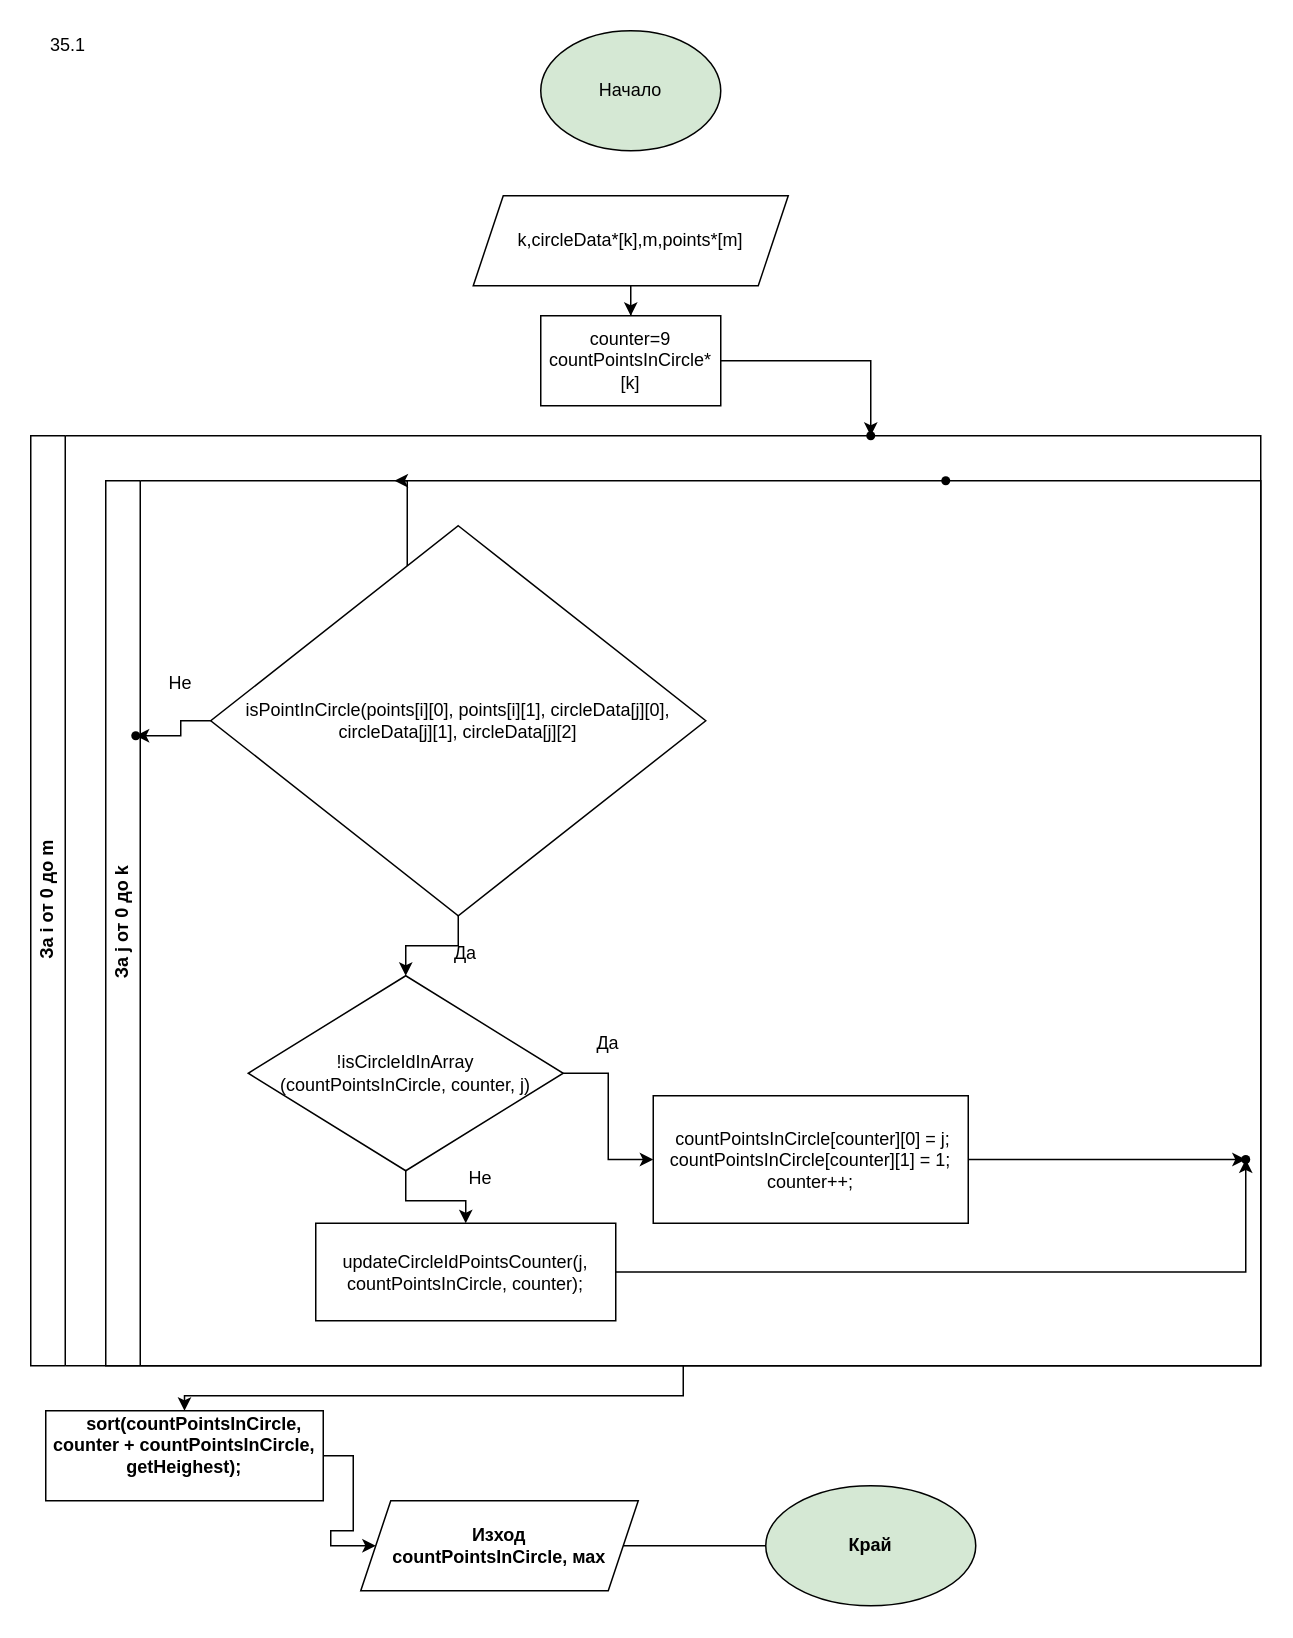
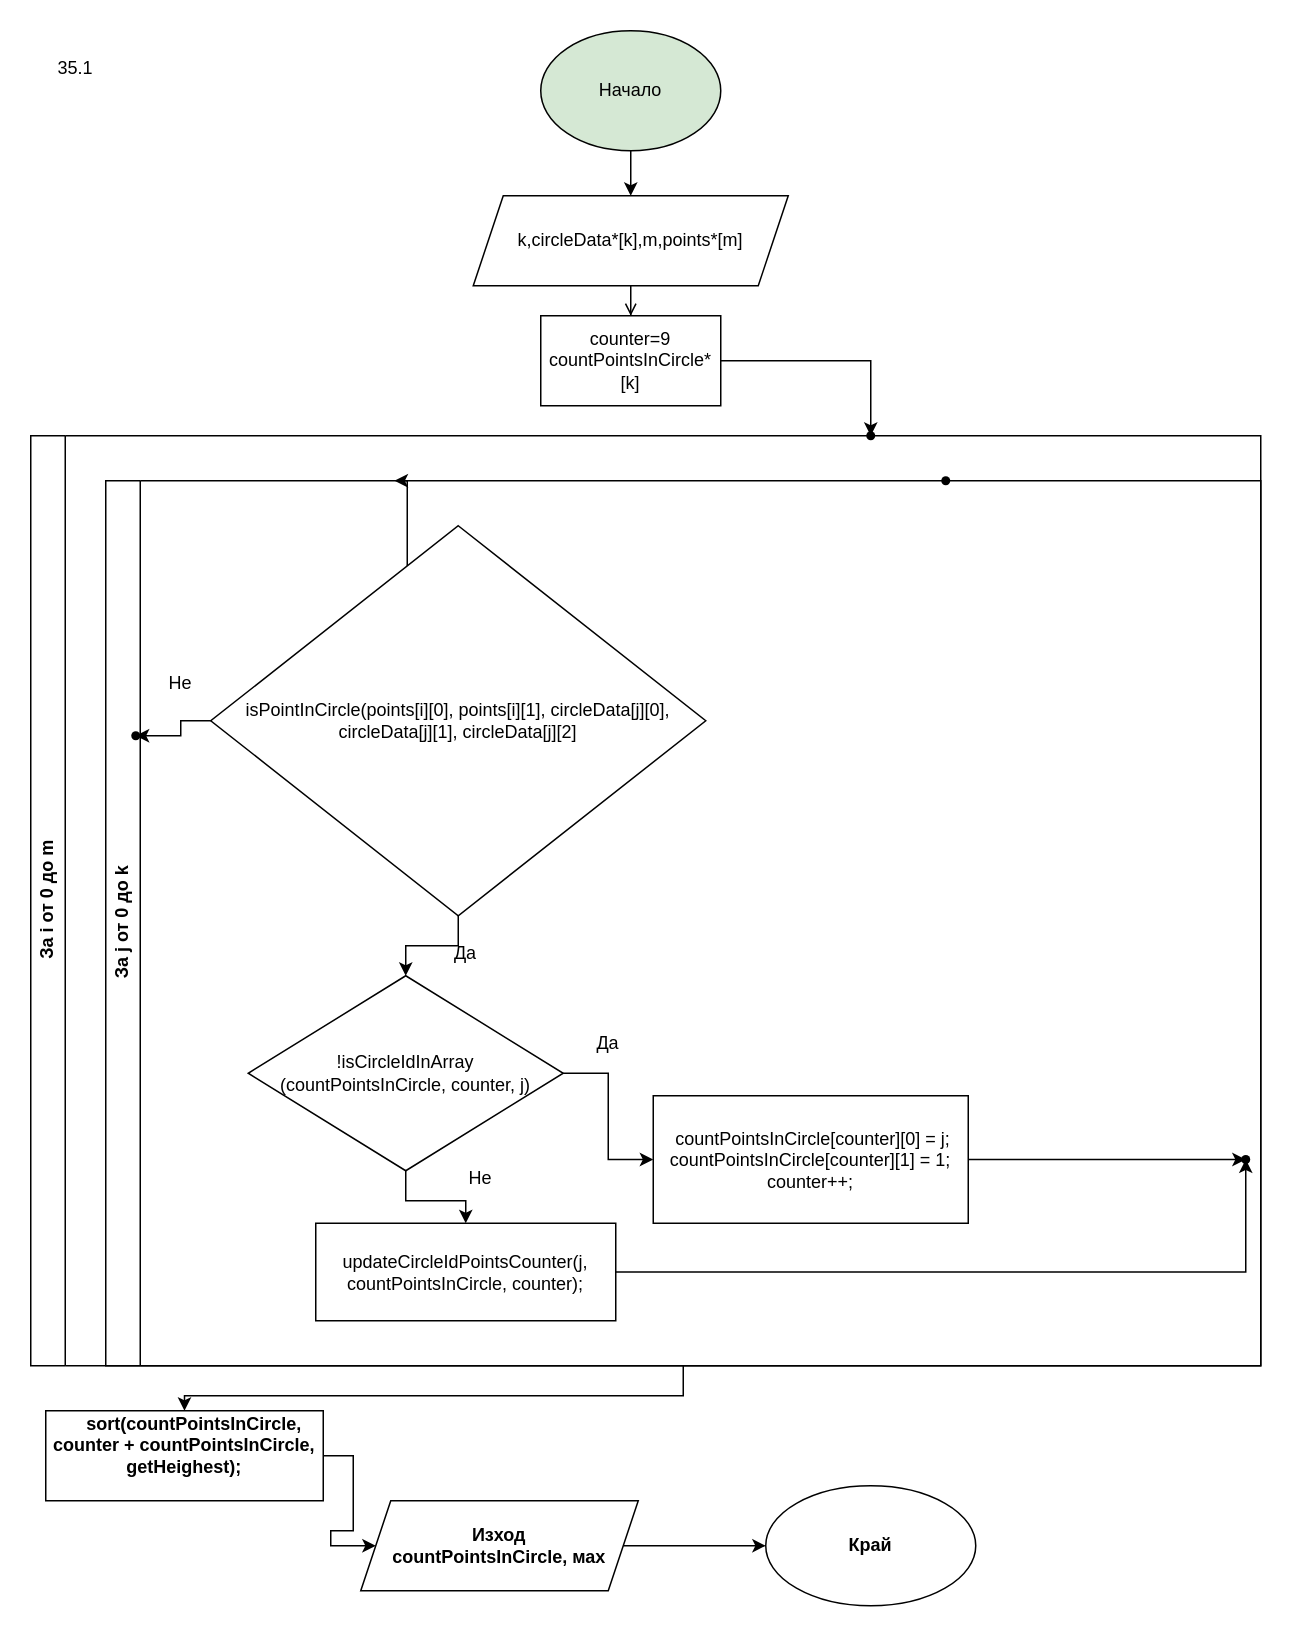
node "35.1": moved (68, 46) -> (76, 68)
edge "Начало" -> "k,circleData*[k],m,points*[m]": added
edge "k,circleData*[k],m,points*[m]" -> "counter=9 countPointsInCircle*[k]": arrowhead classic -> open
edge "Изход countPointsInCircle, маx" -- "Край": arrowhead none -> classic
node "Край": fillcolor #d5e8d4 -> #ffffff
